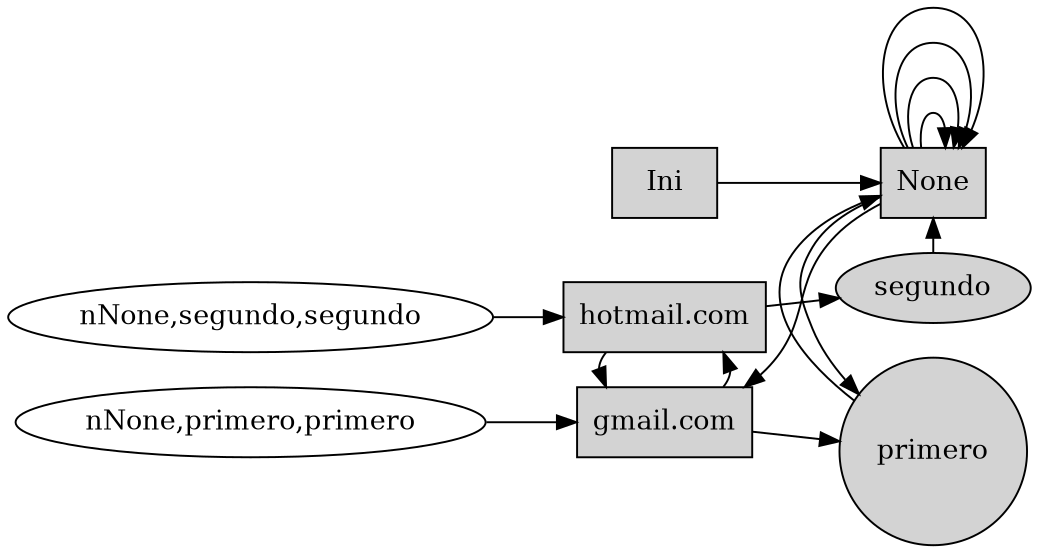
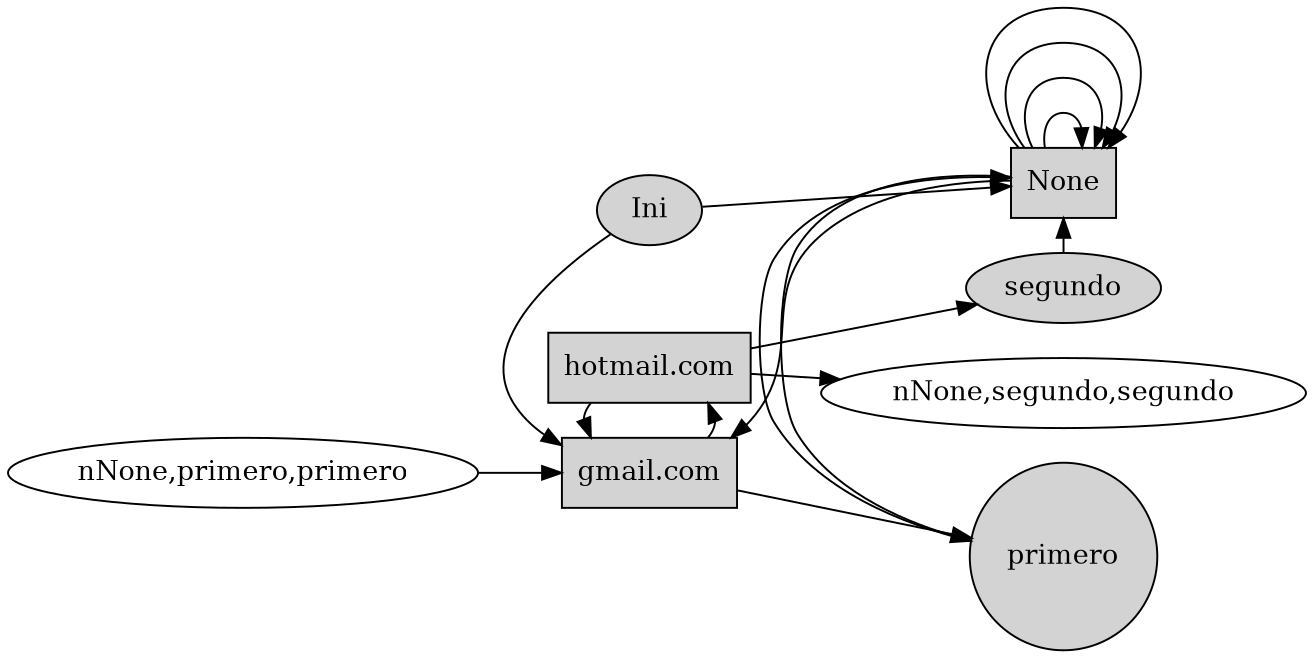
node "Ini": shape box -> ellipse
edge "nNone,segundo,segundo" -> "hotmail.com": reversed
edge "Ini" -> "gmail.com": added
